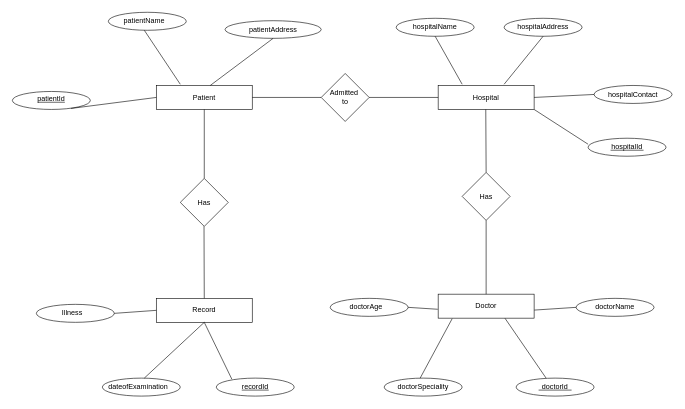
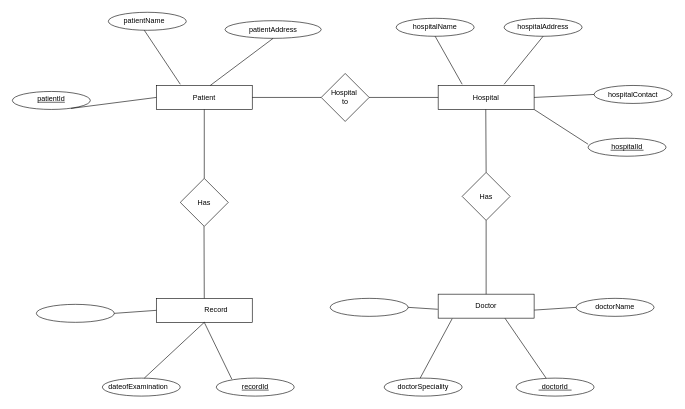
node "Admitted to": label "Admitted to" -> "Hospital to"
node "doctorAge": removed
node "Record": moved (204, 311) -> (216, 311)
node "Illness": removed
